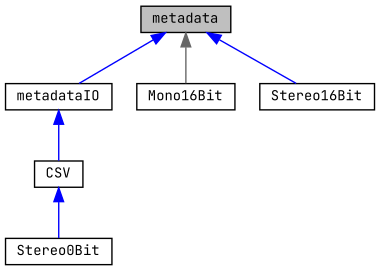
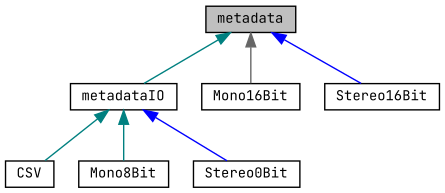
edge "metadataIO" -> "metadata": color blue -> teal
edge "CSV" -> "metadataIO": color blue -> teal
node "Mono8Bit": added
edge "Stereo0Bit" -> "CSV": now "Stereo0Bit" -> "metadataIO"
